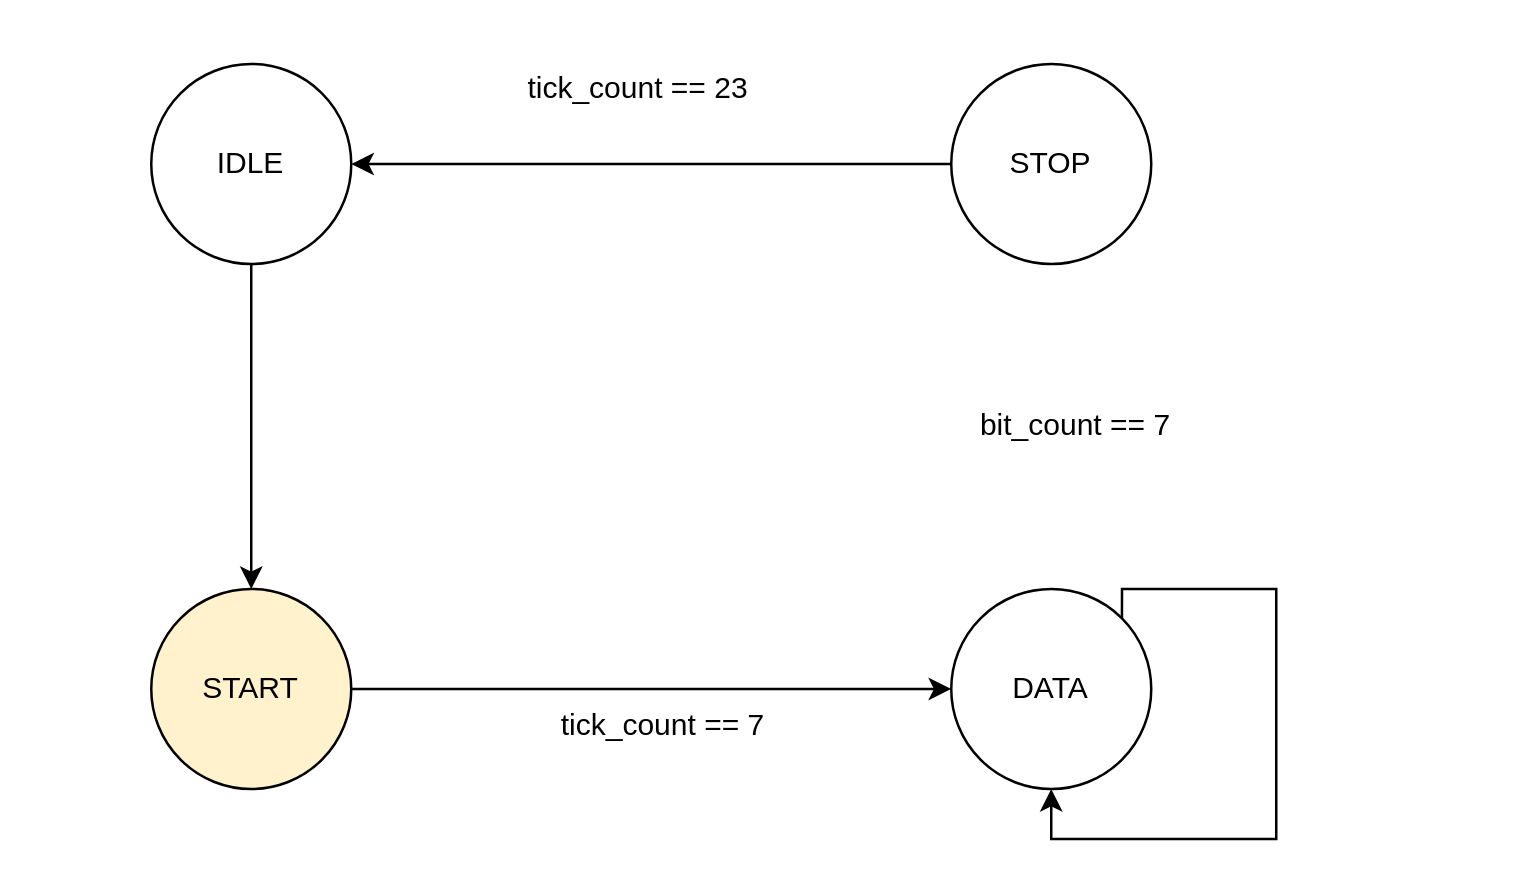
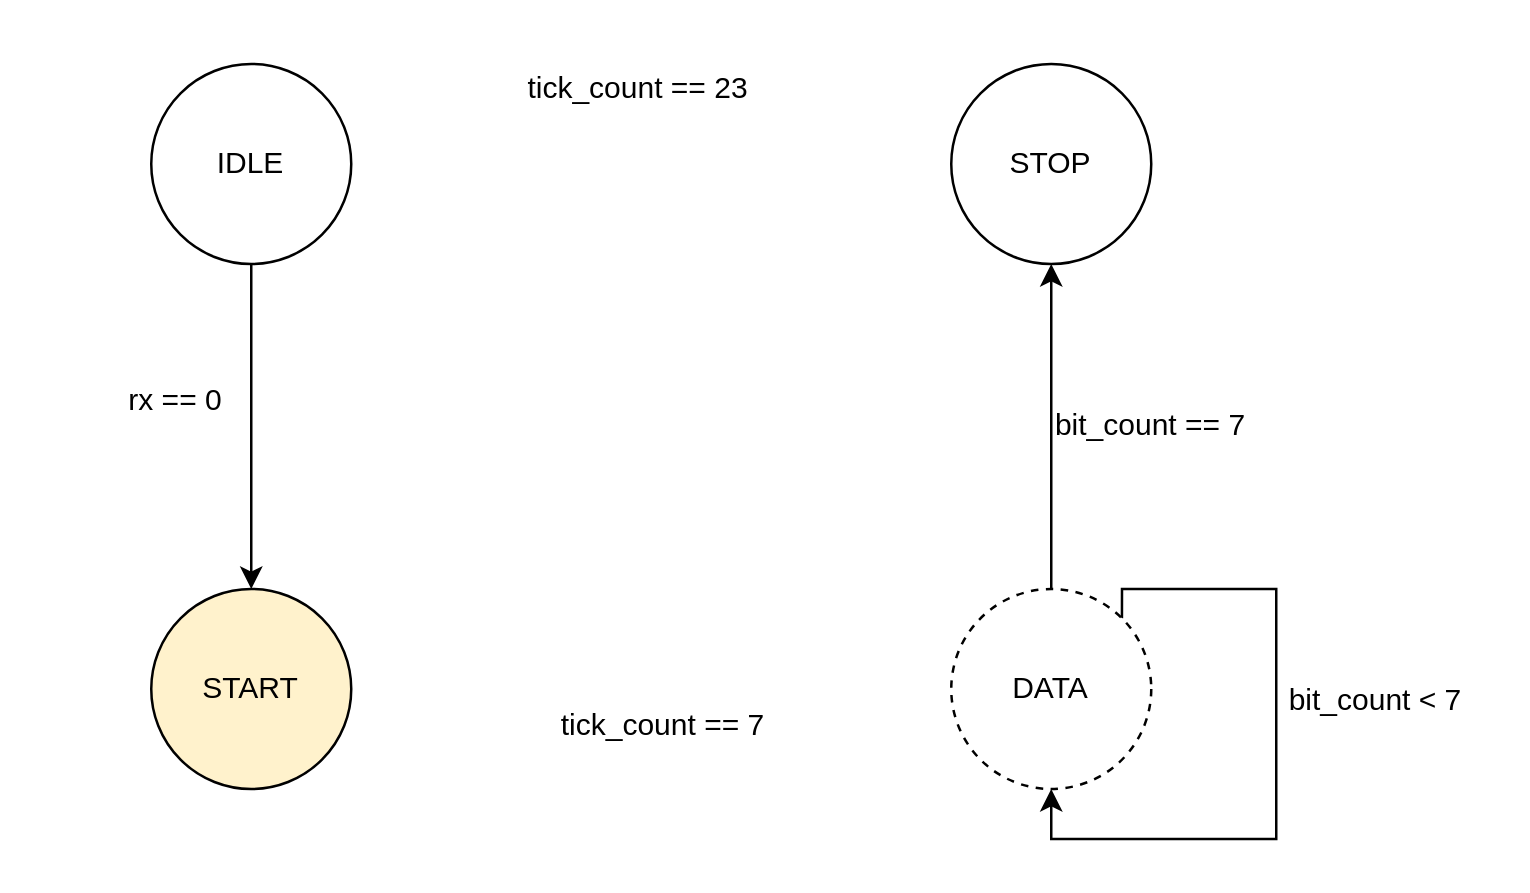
edge "STOP" -> "IDLE": removed
node "rx == 0": added
node "bit_count == 7": moved (1076, 426) -> (1151, 426)
edge "DATA" -> "STOP": added
edge "START" -> "DATA": removed
node "DATA": style solid -> dashed
node "bit_count < 7": added
